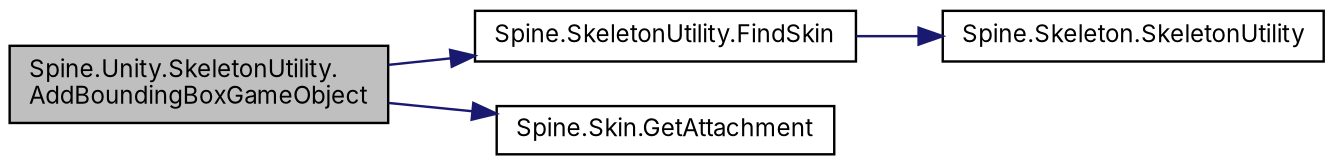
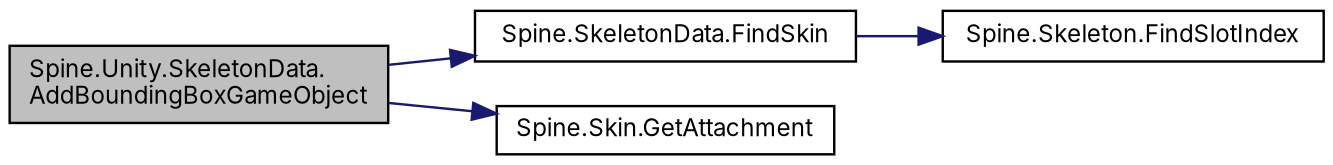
node "Spine.SkeletonUtility.FindSkin": label "Spine.SkeletonUtility.FindSkin" -> "Spine.SkeletonData.FindSkin"
node "Spine.Skeleton.SkeletonUtility": label "Spine.Skeleton.SkeletonUtility" -> "Spine.Skeleton.FindSlotIndex"
node "Spine.Unity.SkeletonUtility. AddBoundingBoxGameObject": label "Spine.Unity.SkeletonUtility. AddBoundingBoxGameObject" -> "Spine.Unity.SkeletonData. AddBoundingBoxGameObject"
